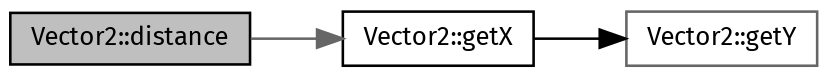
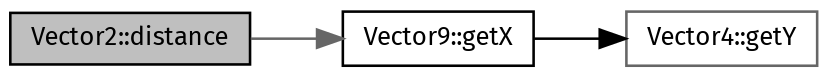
node "Vector2::getX": label "Vector2::getX" -> "Vector9::getX"
node "Vector2::getY": label "Vector2::getY" -> "Vector4::getY"
